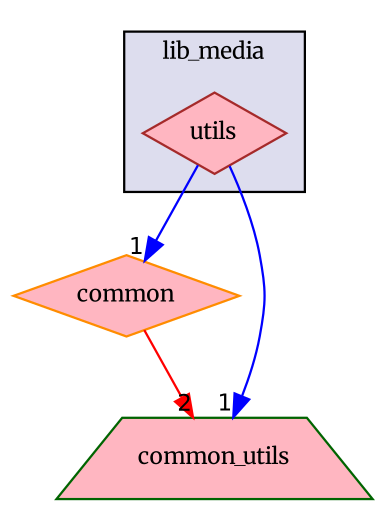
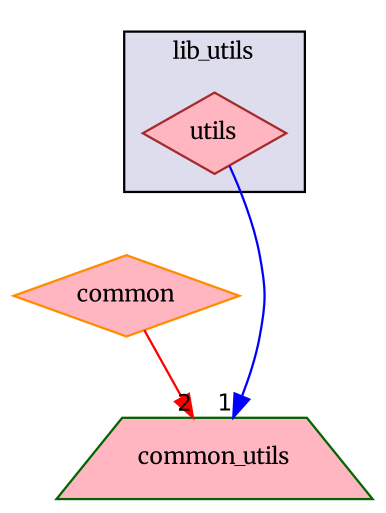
cluster "lib_media": label "lib_media" -> "lib_utils"
edge "utils" -> "common": removed
